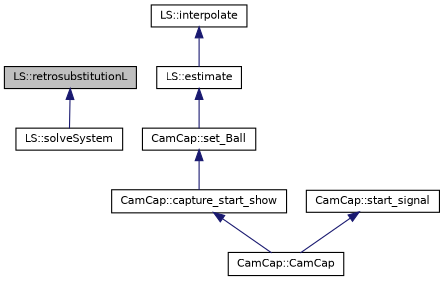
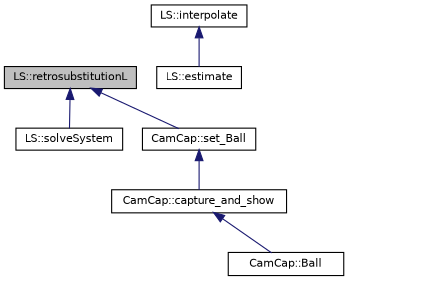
edge "CamCap::set_Ball" -> "LS::estimate": now "CamCap::set_Ball" -> "LS::retrosubstitutionL"
node "CamCap::capture_start_show": label "CamCap::capture_start_show" -> "CamCap::capture_and_show"
node "CamCap::start_signal": removed
node "CamCap::CamCap": label "CamCap::CamCap" -> "CamCap::Ball"
